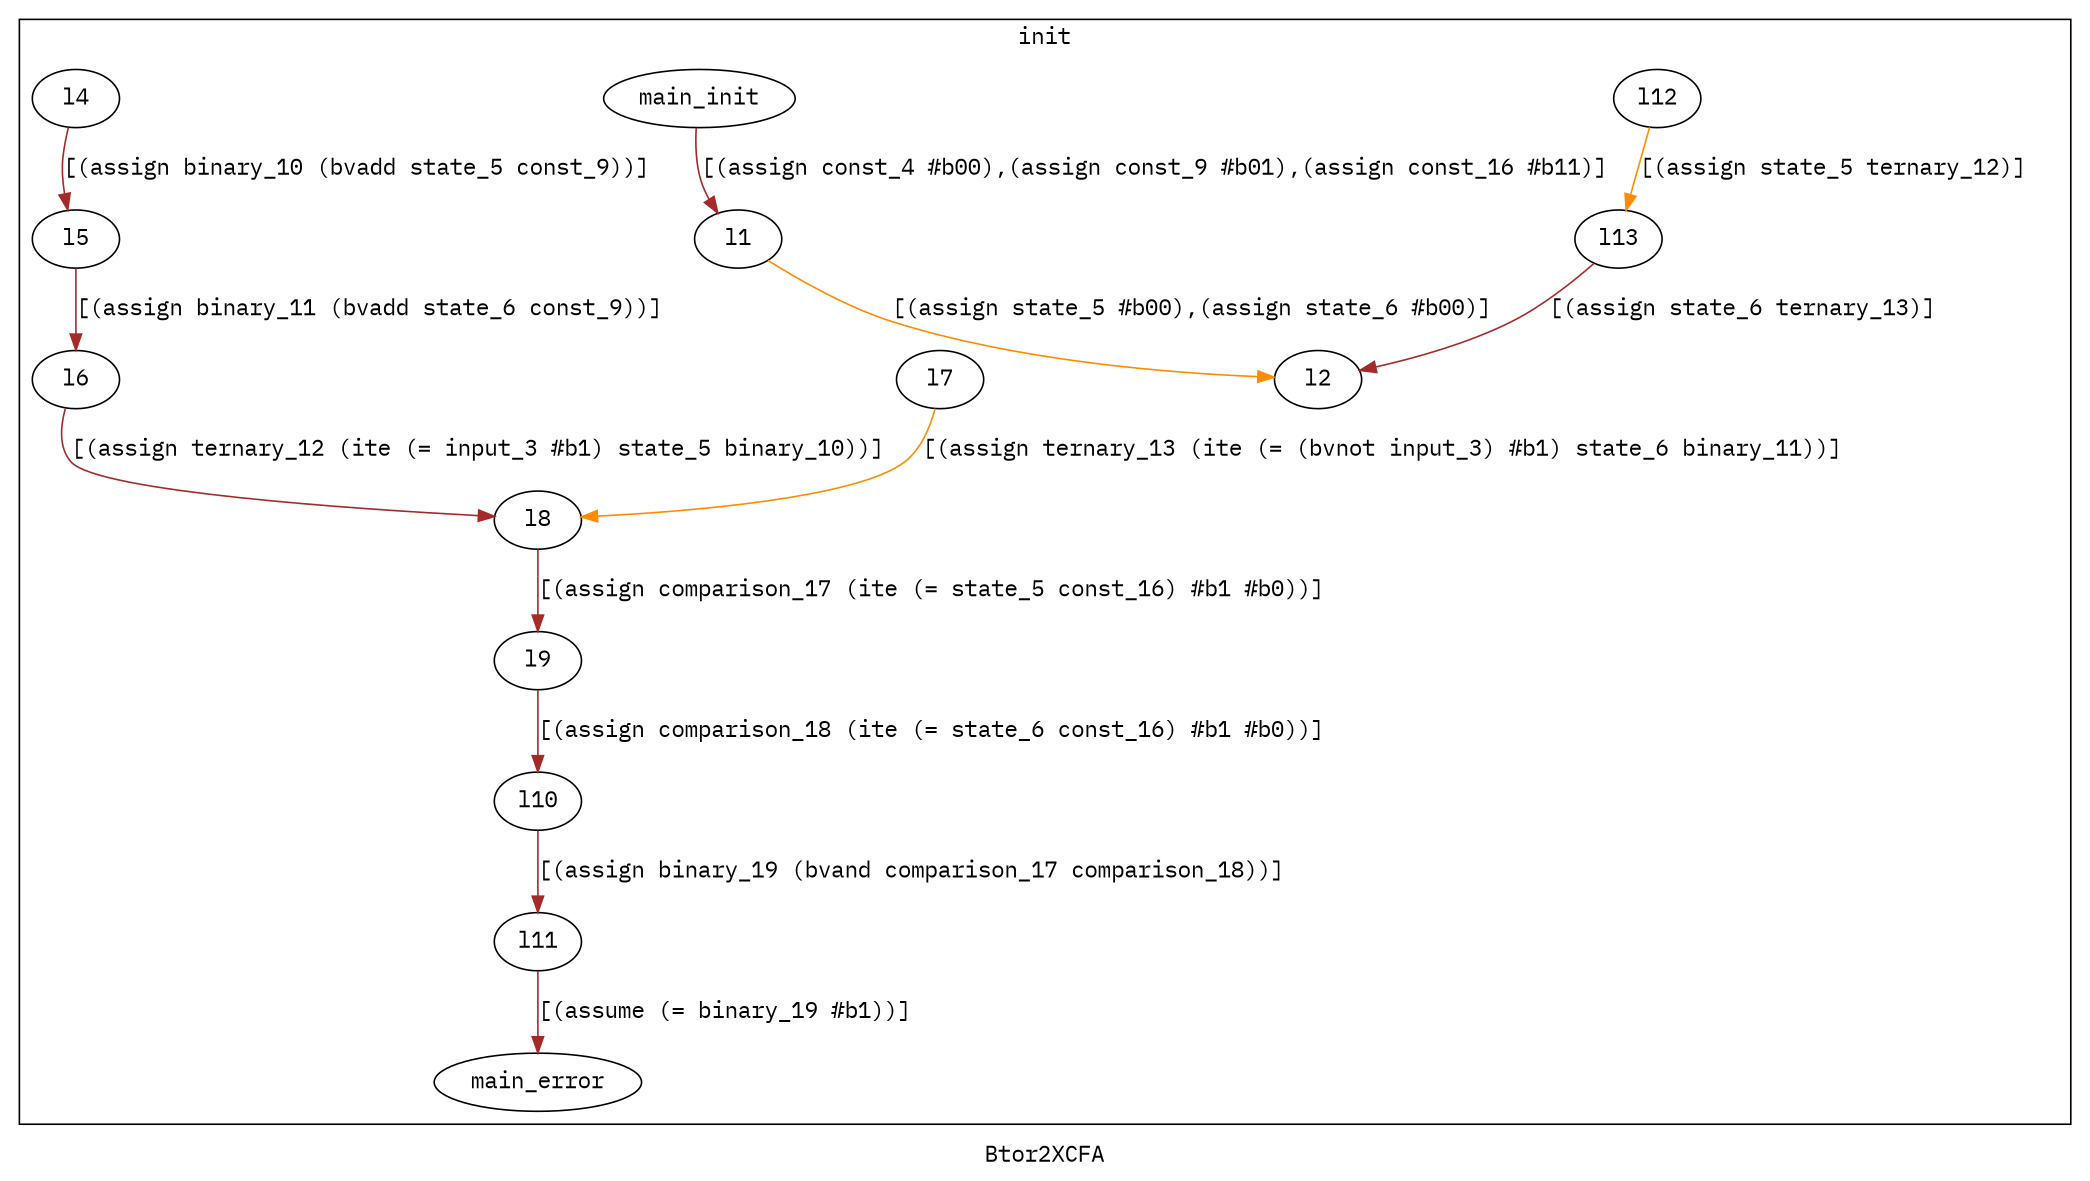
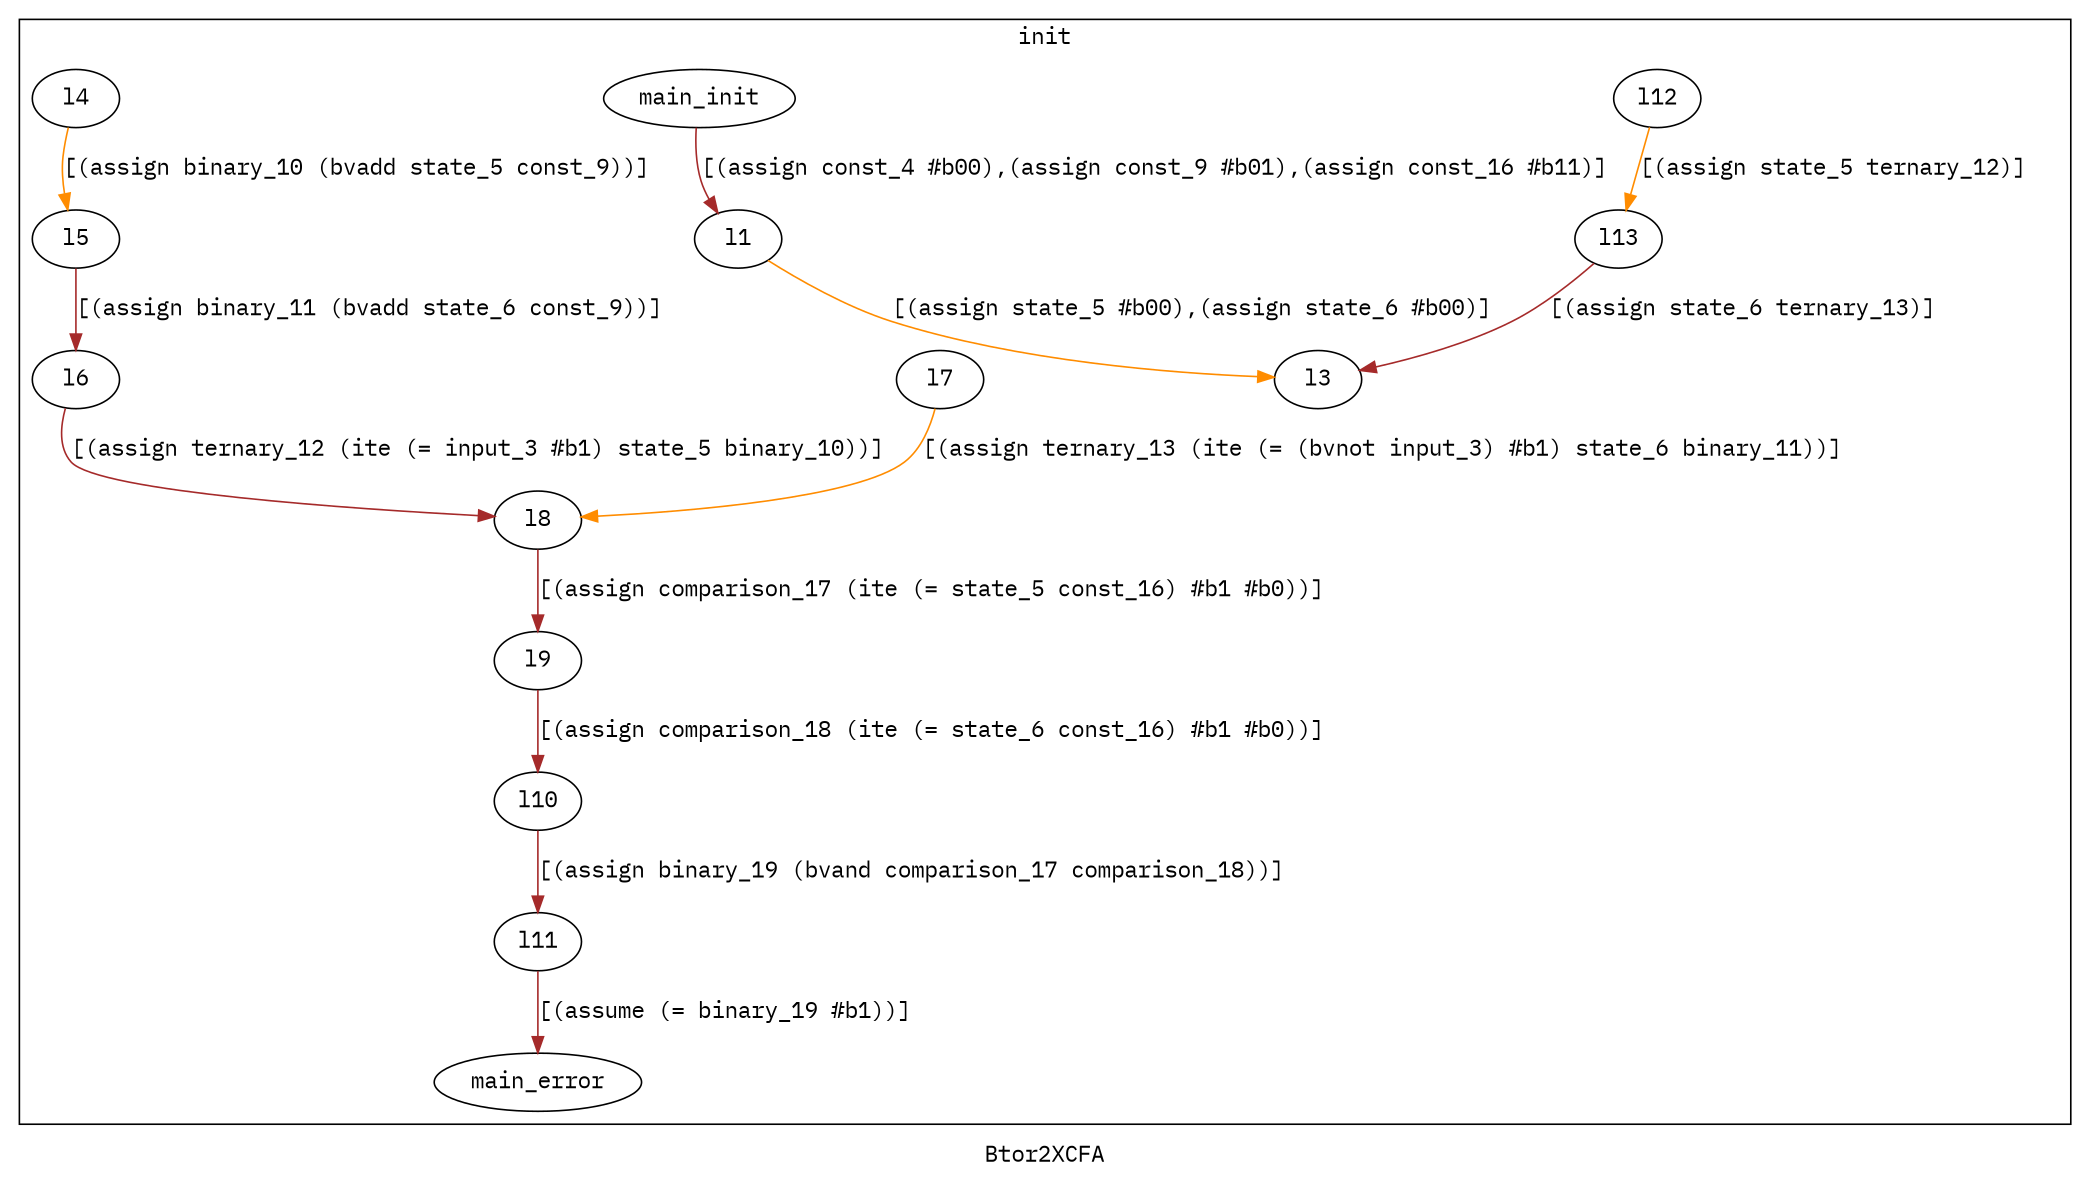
edge "l4" -> "l5": color brown -> darkorange
node "l2": label "l2" -> "l3"
